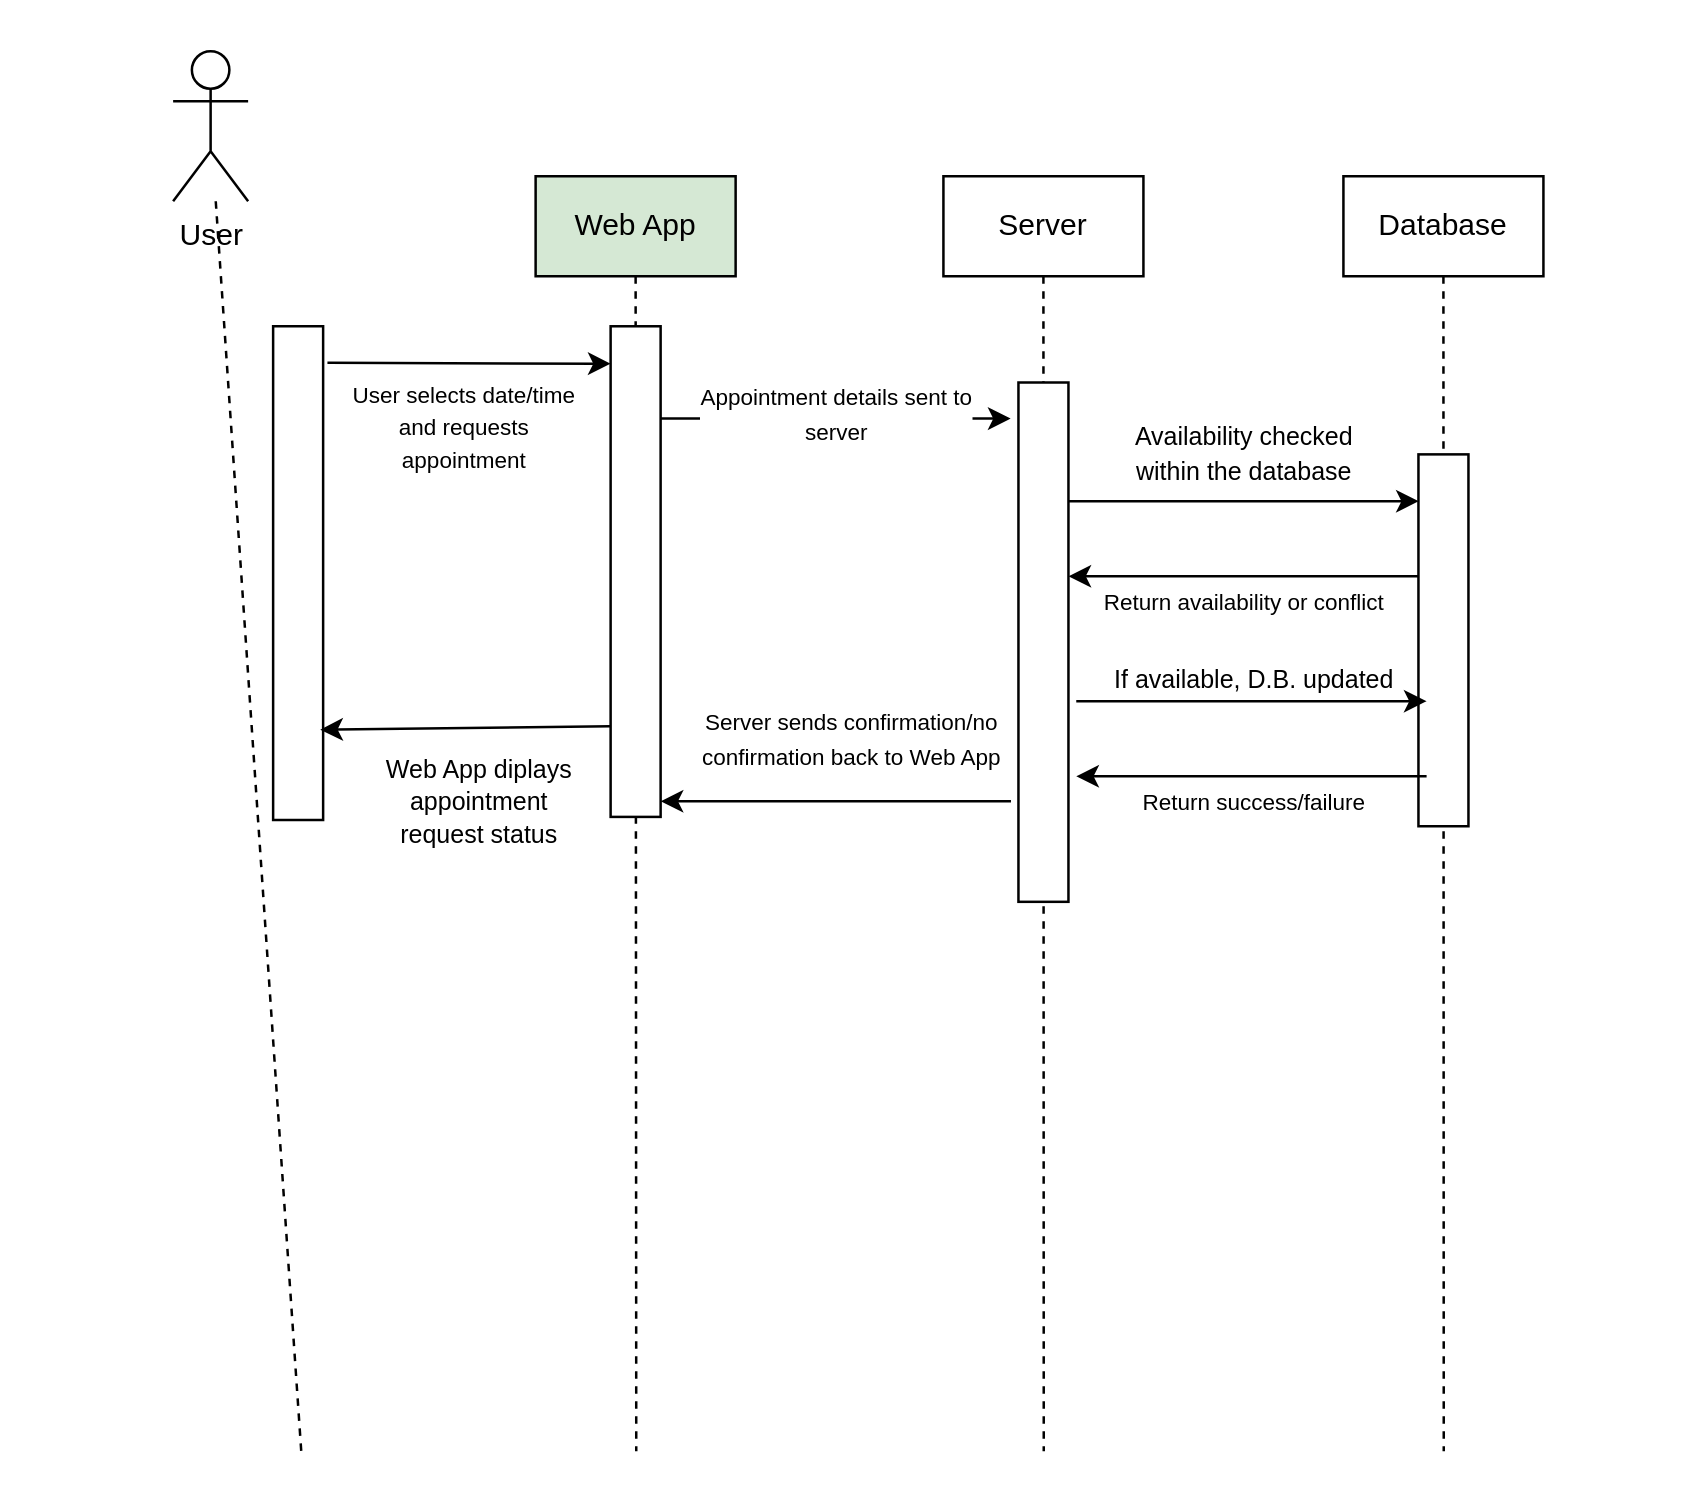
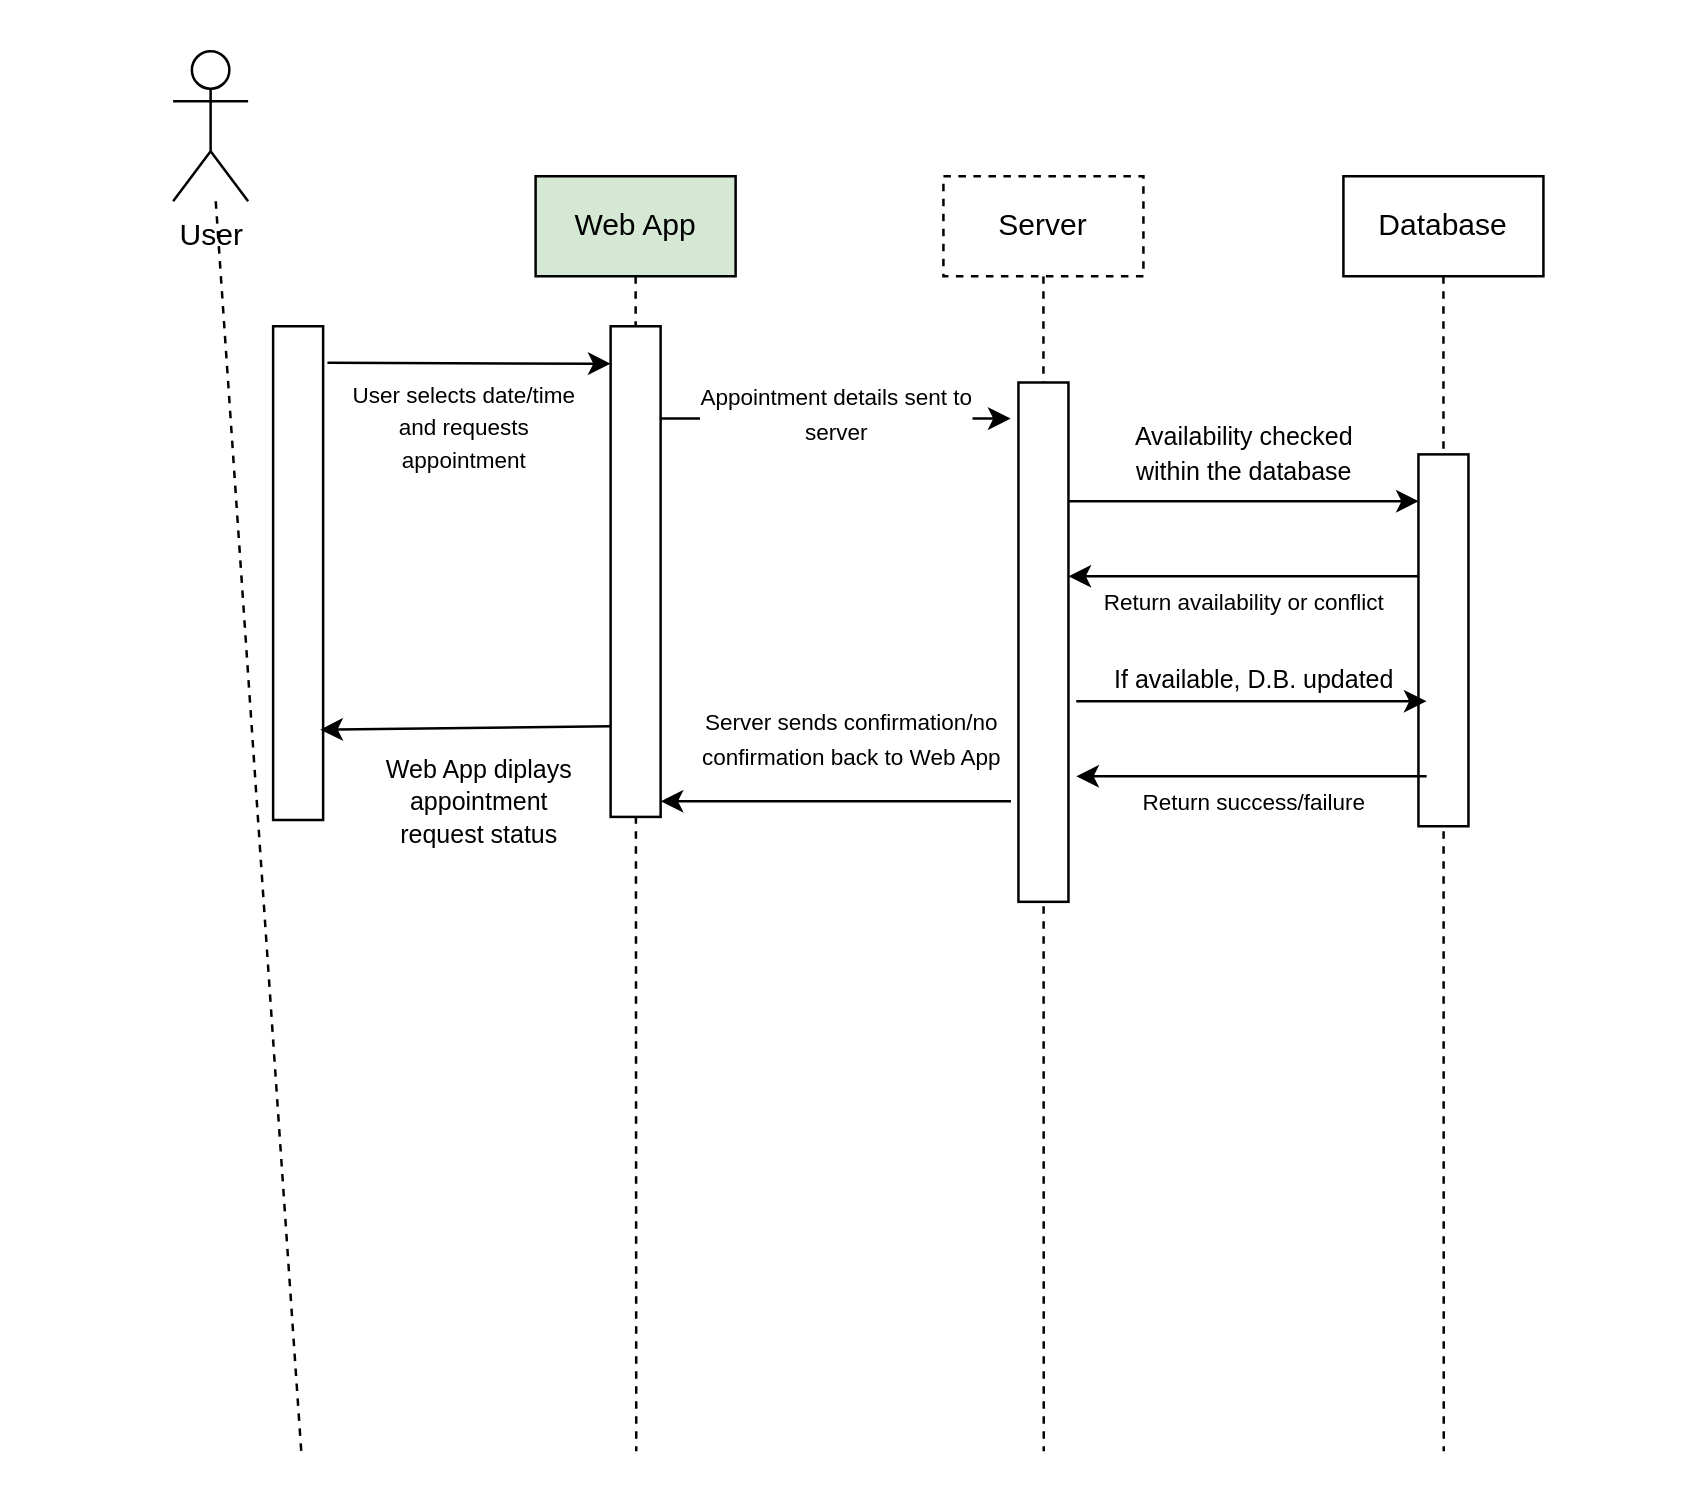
node "Server": style solid -> dashed
